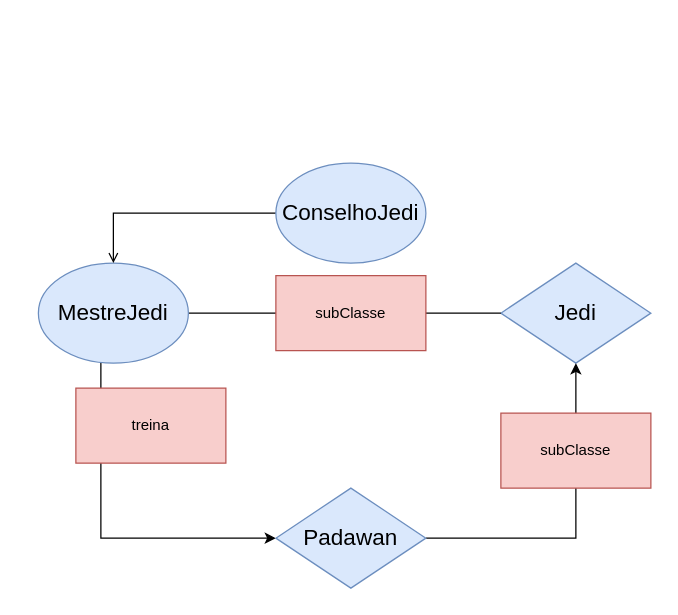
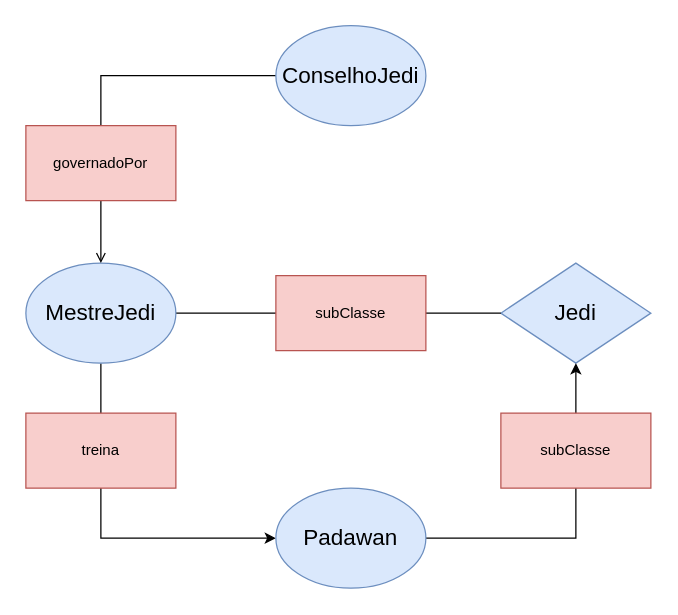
node "governadoPor": added
node "ConselhoJedi": moved (351, 213) -> (351, 76)
node "MestreJedi": moved (113, 313) -> (101, 313)
node "treina": moved (151, 426) -> (101, 451)
node "Padawan": shape diamond -> ellipse
